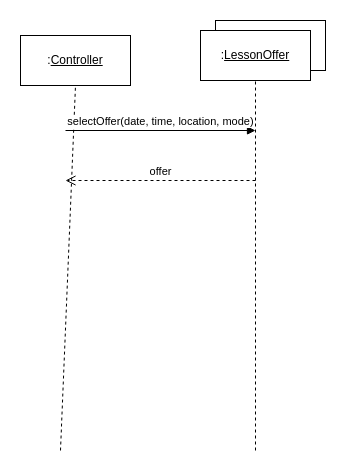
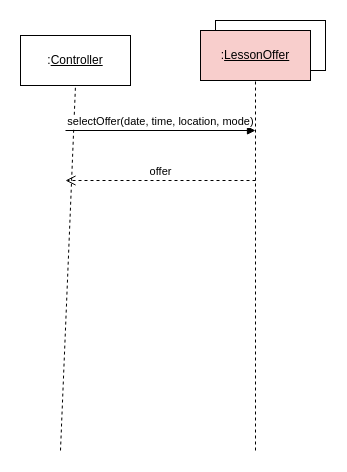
node ":LessonOffer": fillcolor #ffffff -> #f8cecc
